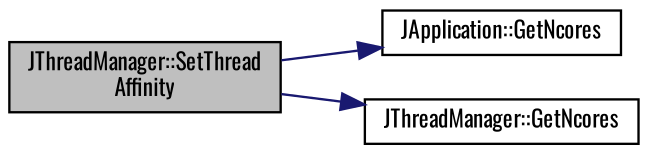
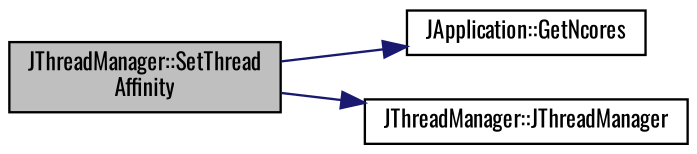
node "JThreadManager::GetNcores": label "JThreadManager::GetNcores" -> "JThreadManager::JThreadManager"
